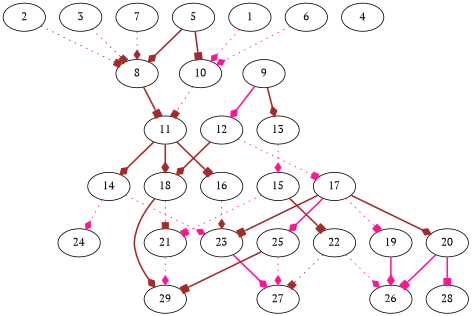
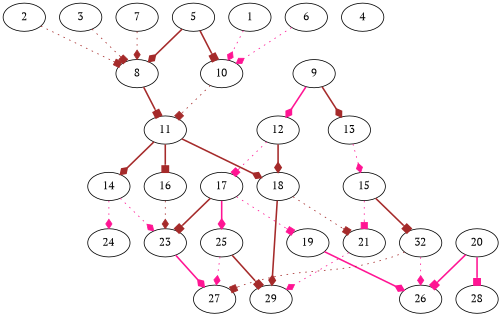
edge "17" -> "20": removed
node "22": label "22" -> "32"
